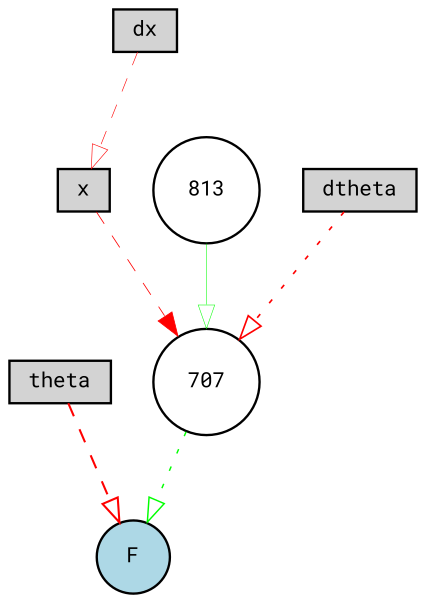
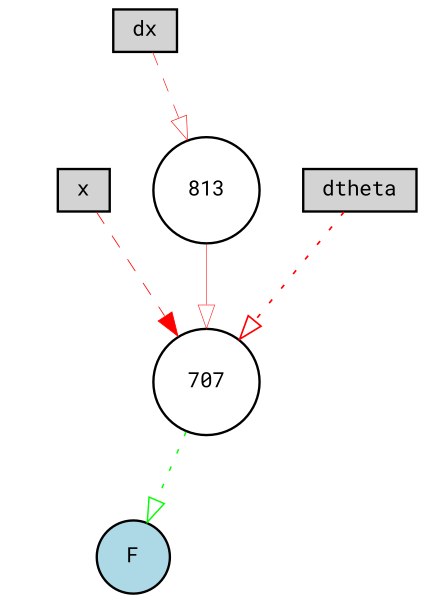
edge "dx" -> "x": now "dx" -> "813"
edge "813" -> "707": color green -> red
node "theta": removed
